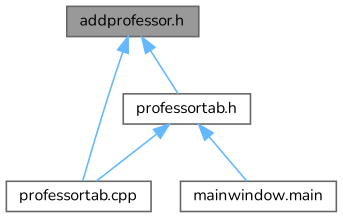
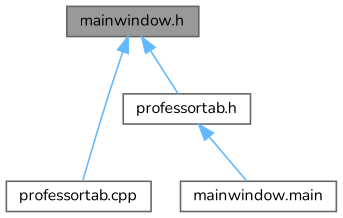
node "addprofessor.h": label "addprofessor.h" -> "mainwindow.h"
edge "professortab.cpp" -> "professortab.h": removed
